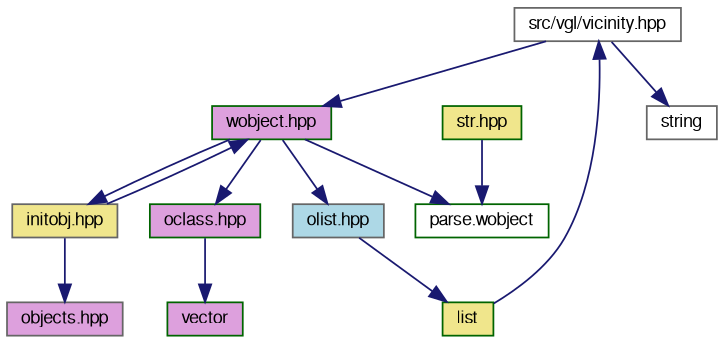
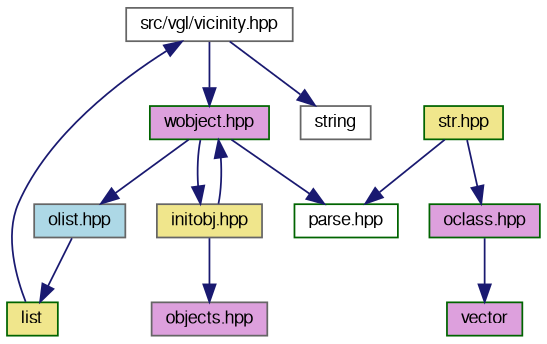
edge "wobject.hpp" -> "oclass.hpp": now "str.hpp" -> "oclass.hpp"
node "parse.wobject": label "parse.wobject" -> "parse.hpp"
